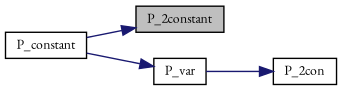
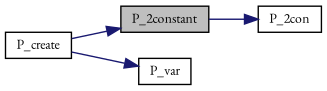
node "P_constant": label "P_constant" -> "P_create"
edge "P_var" -> "P_2con": now "P_2constant" -> "P_2con"
